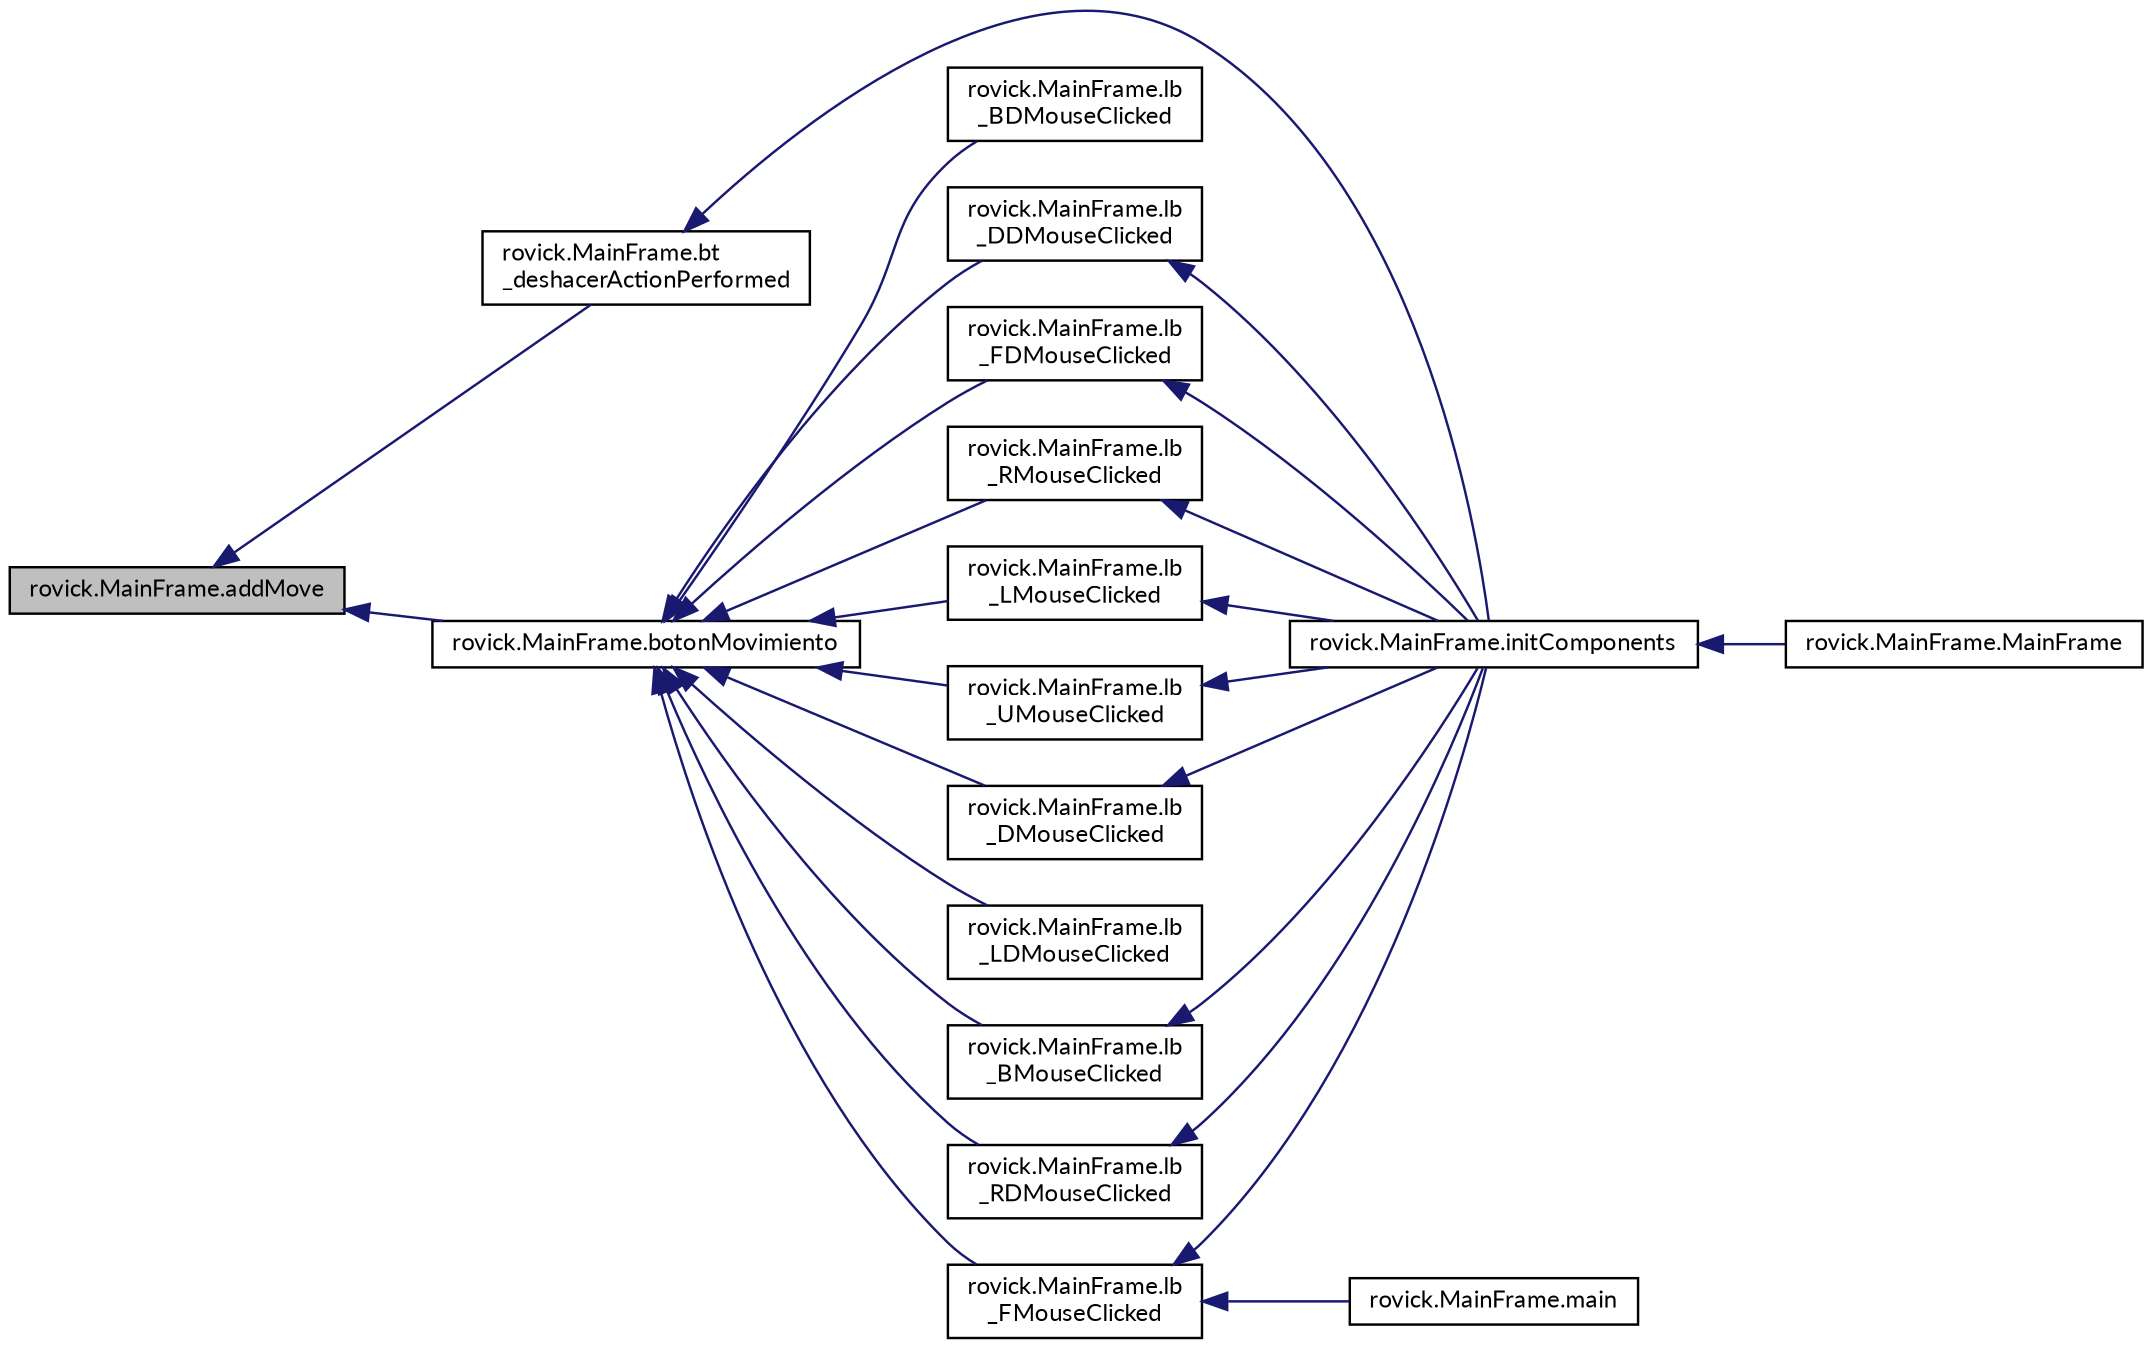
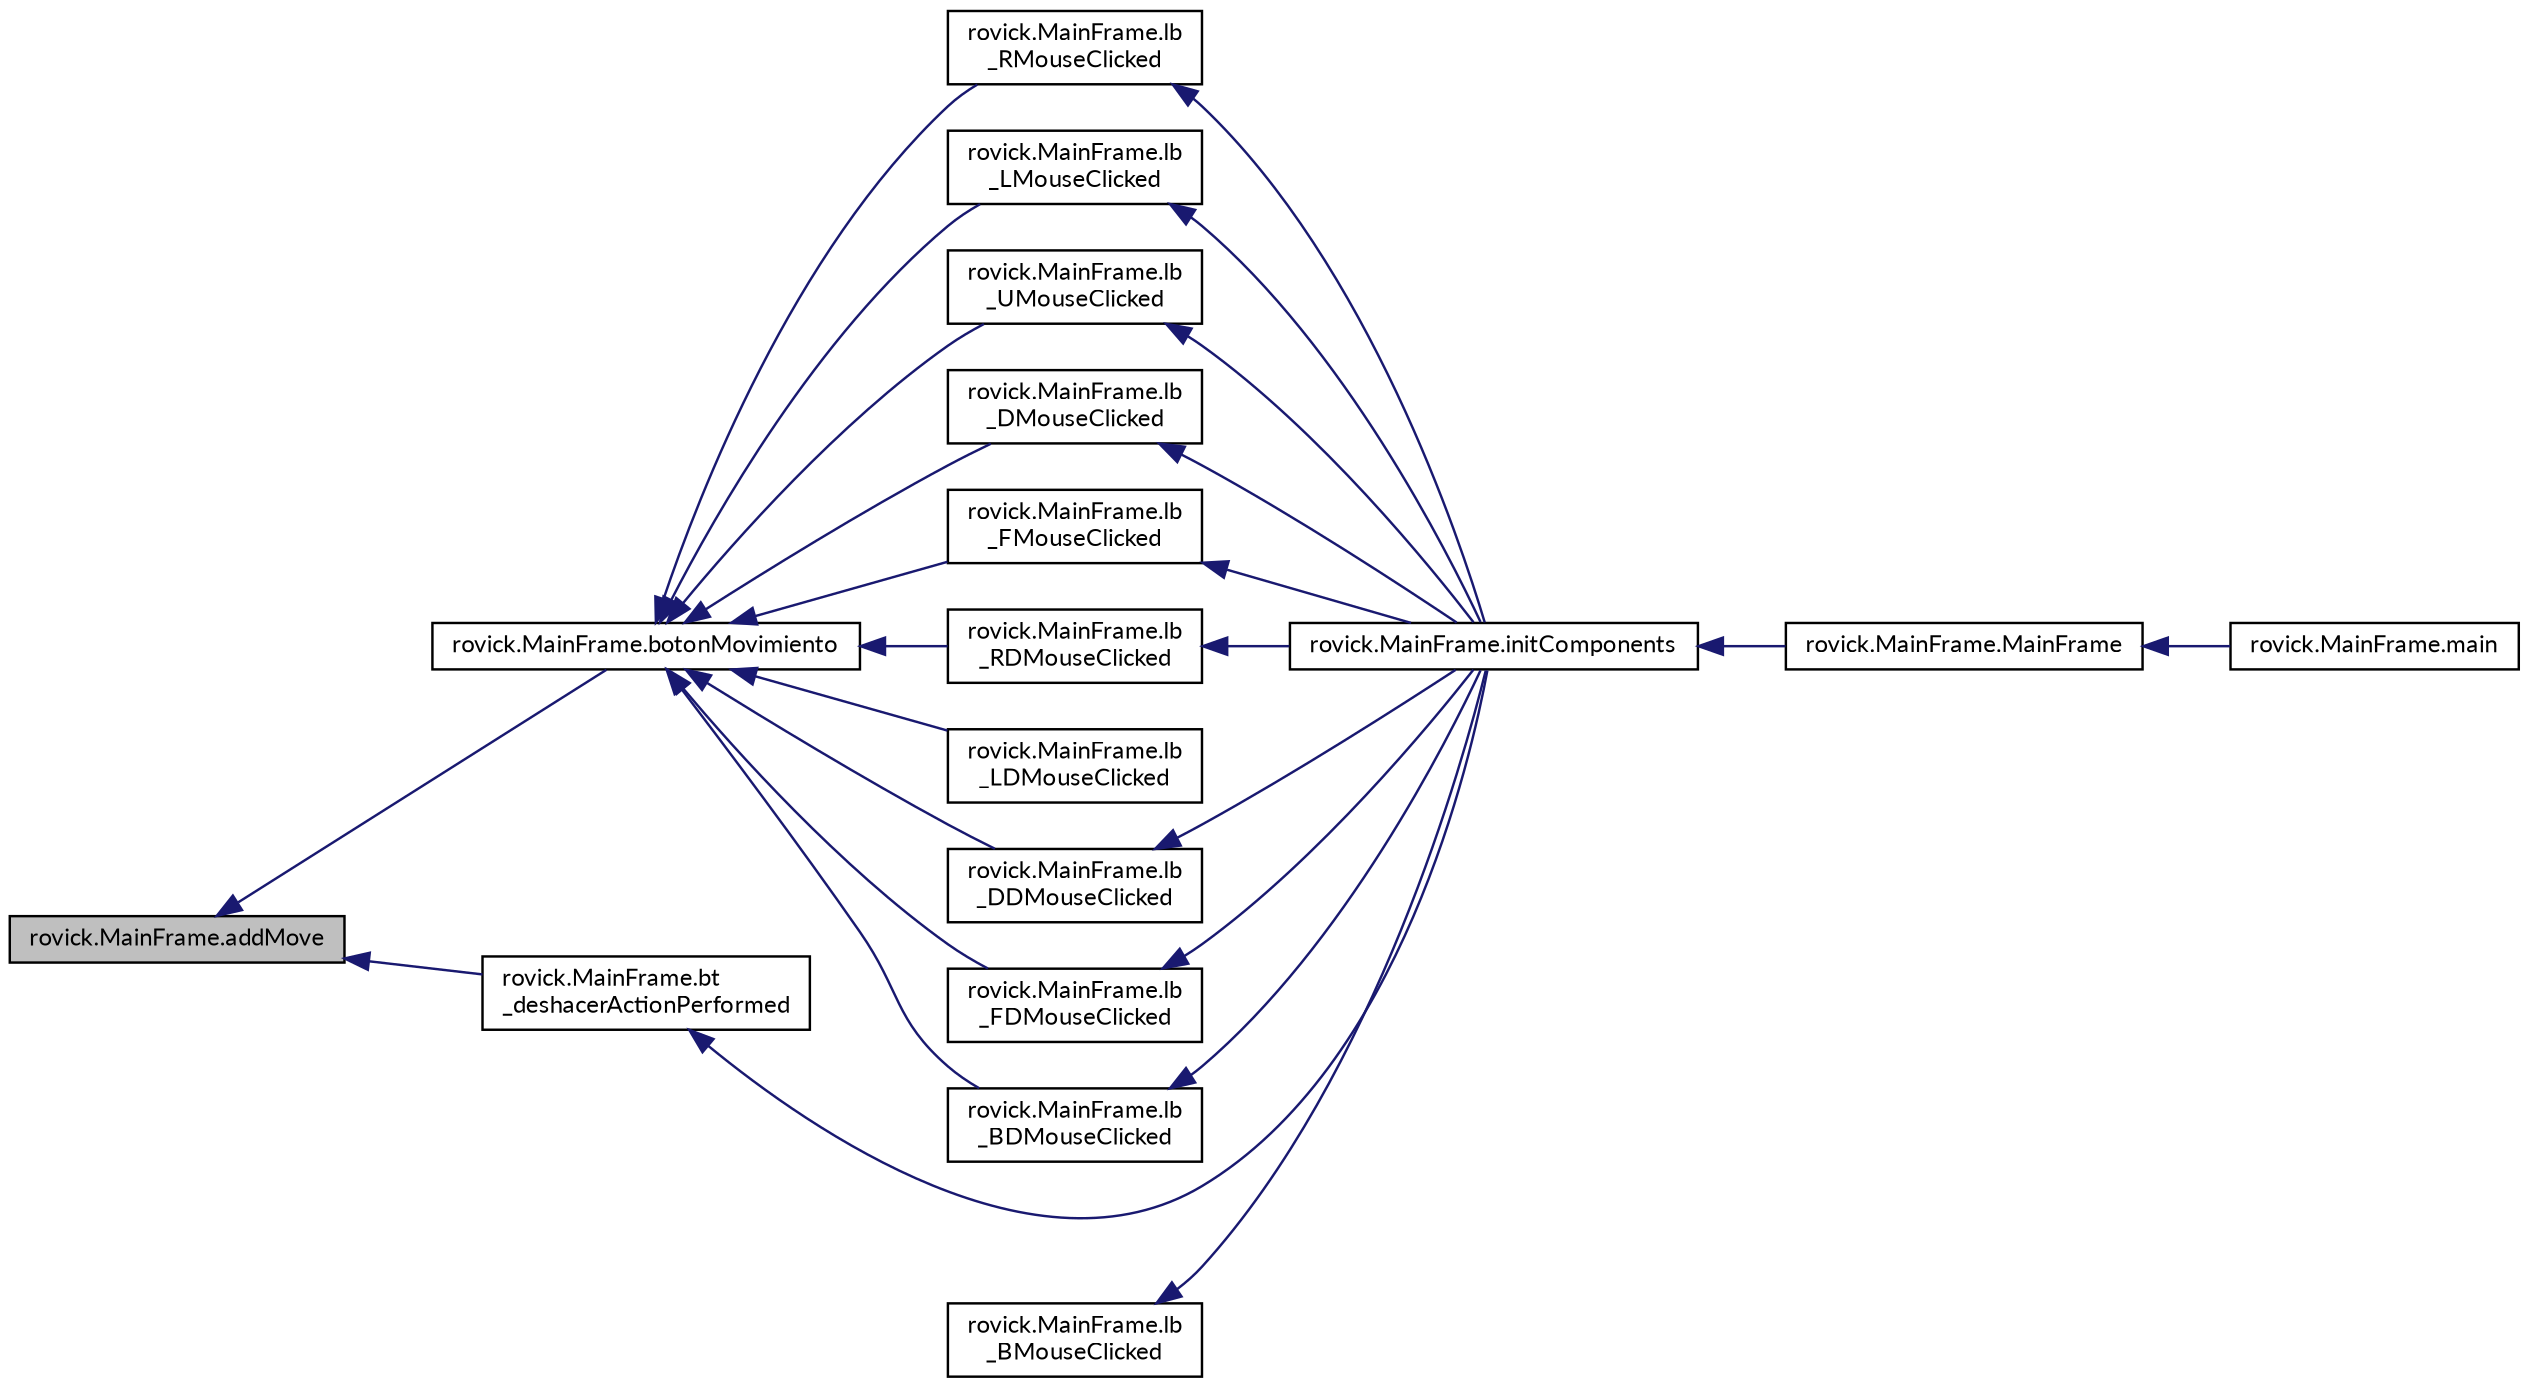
edge "rovick.MainFrame.lb _BMouseClicked" -> "rovick.MainFrame.botonMovimiento": removed
edge "rovick.MainFrame.initComponents" -> "rovick.MainFrame.lb _BDMouseClicked": added
edge "rovick.MainFrame.main" -> "rovick.MainFrame.lb _FMouseClicked": now "rovick.MainFrame.main" -> "rovick.MainFrame.MainFrame"
